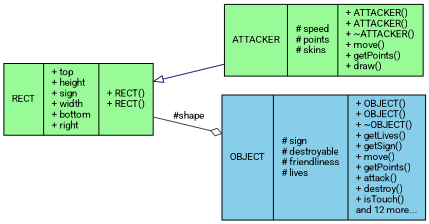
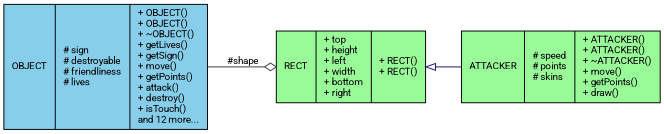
node "RECT": text "+ sign" -> "+ left"
edge "RECT" -> "OBJECT": reversed
